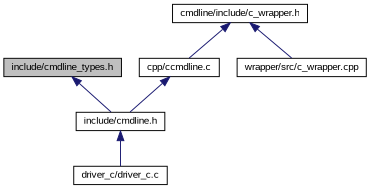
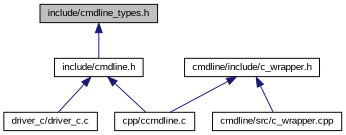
node "wrapper/src/c_wrapper.cpp": label "wrapper/src/c_wrapper.cpp" -> "cmdline/src/c_wrapper.cpp"
edge "include/cmdline.h" -> "cpp/ccmdline.c": reversed
